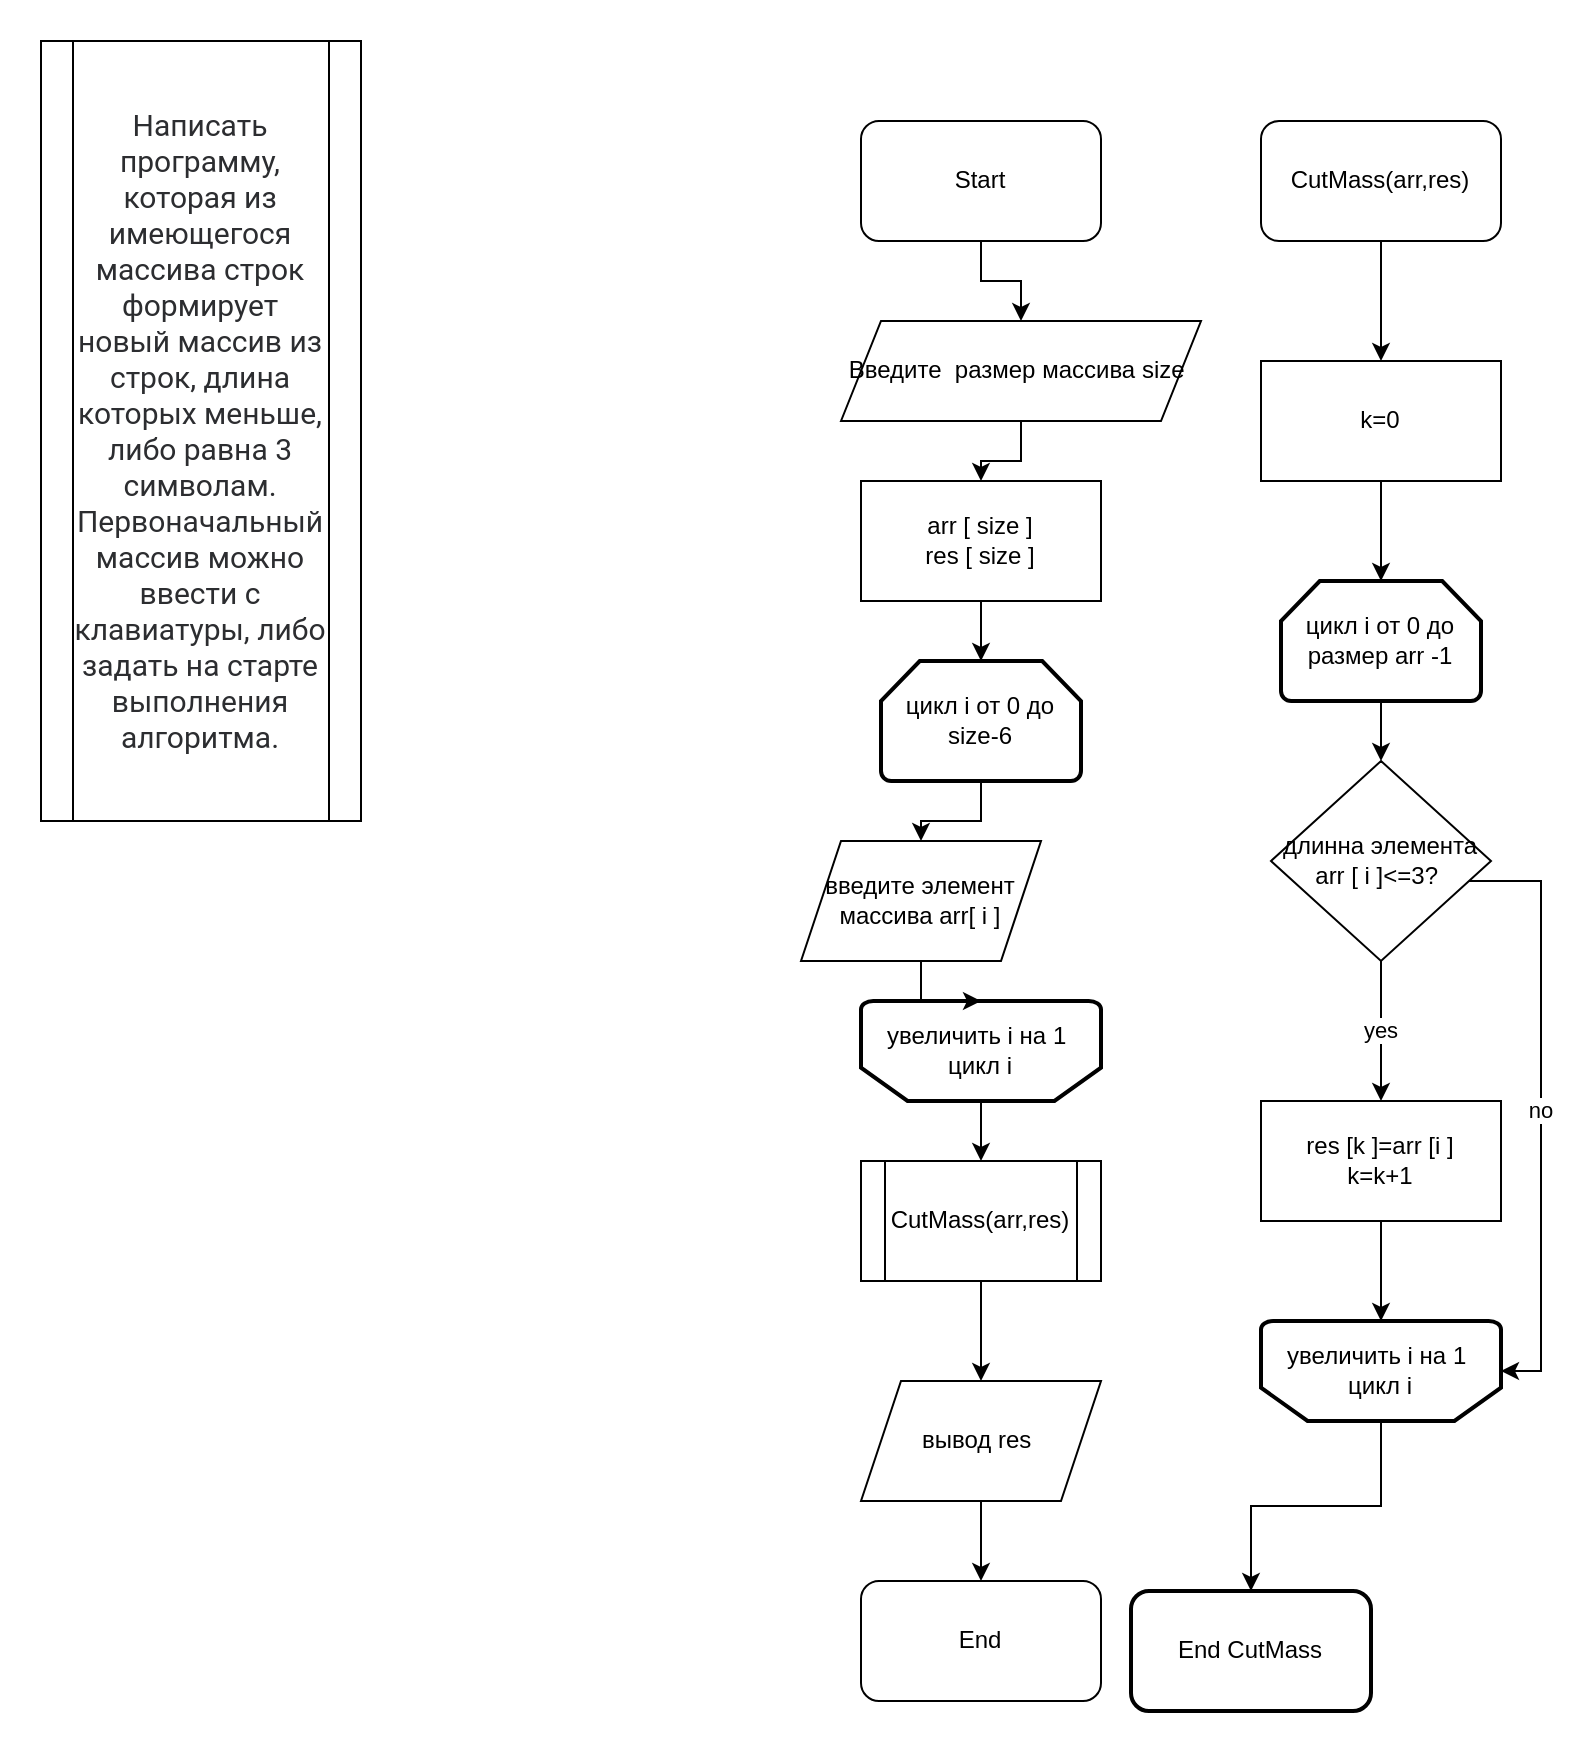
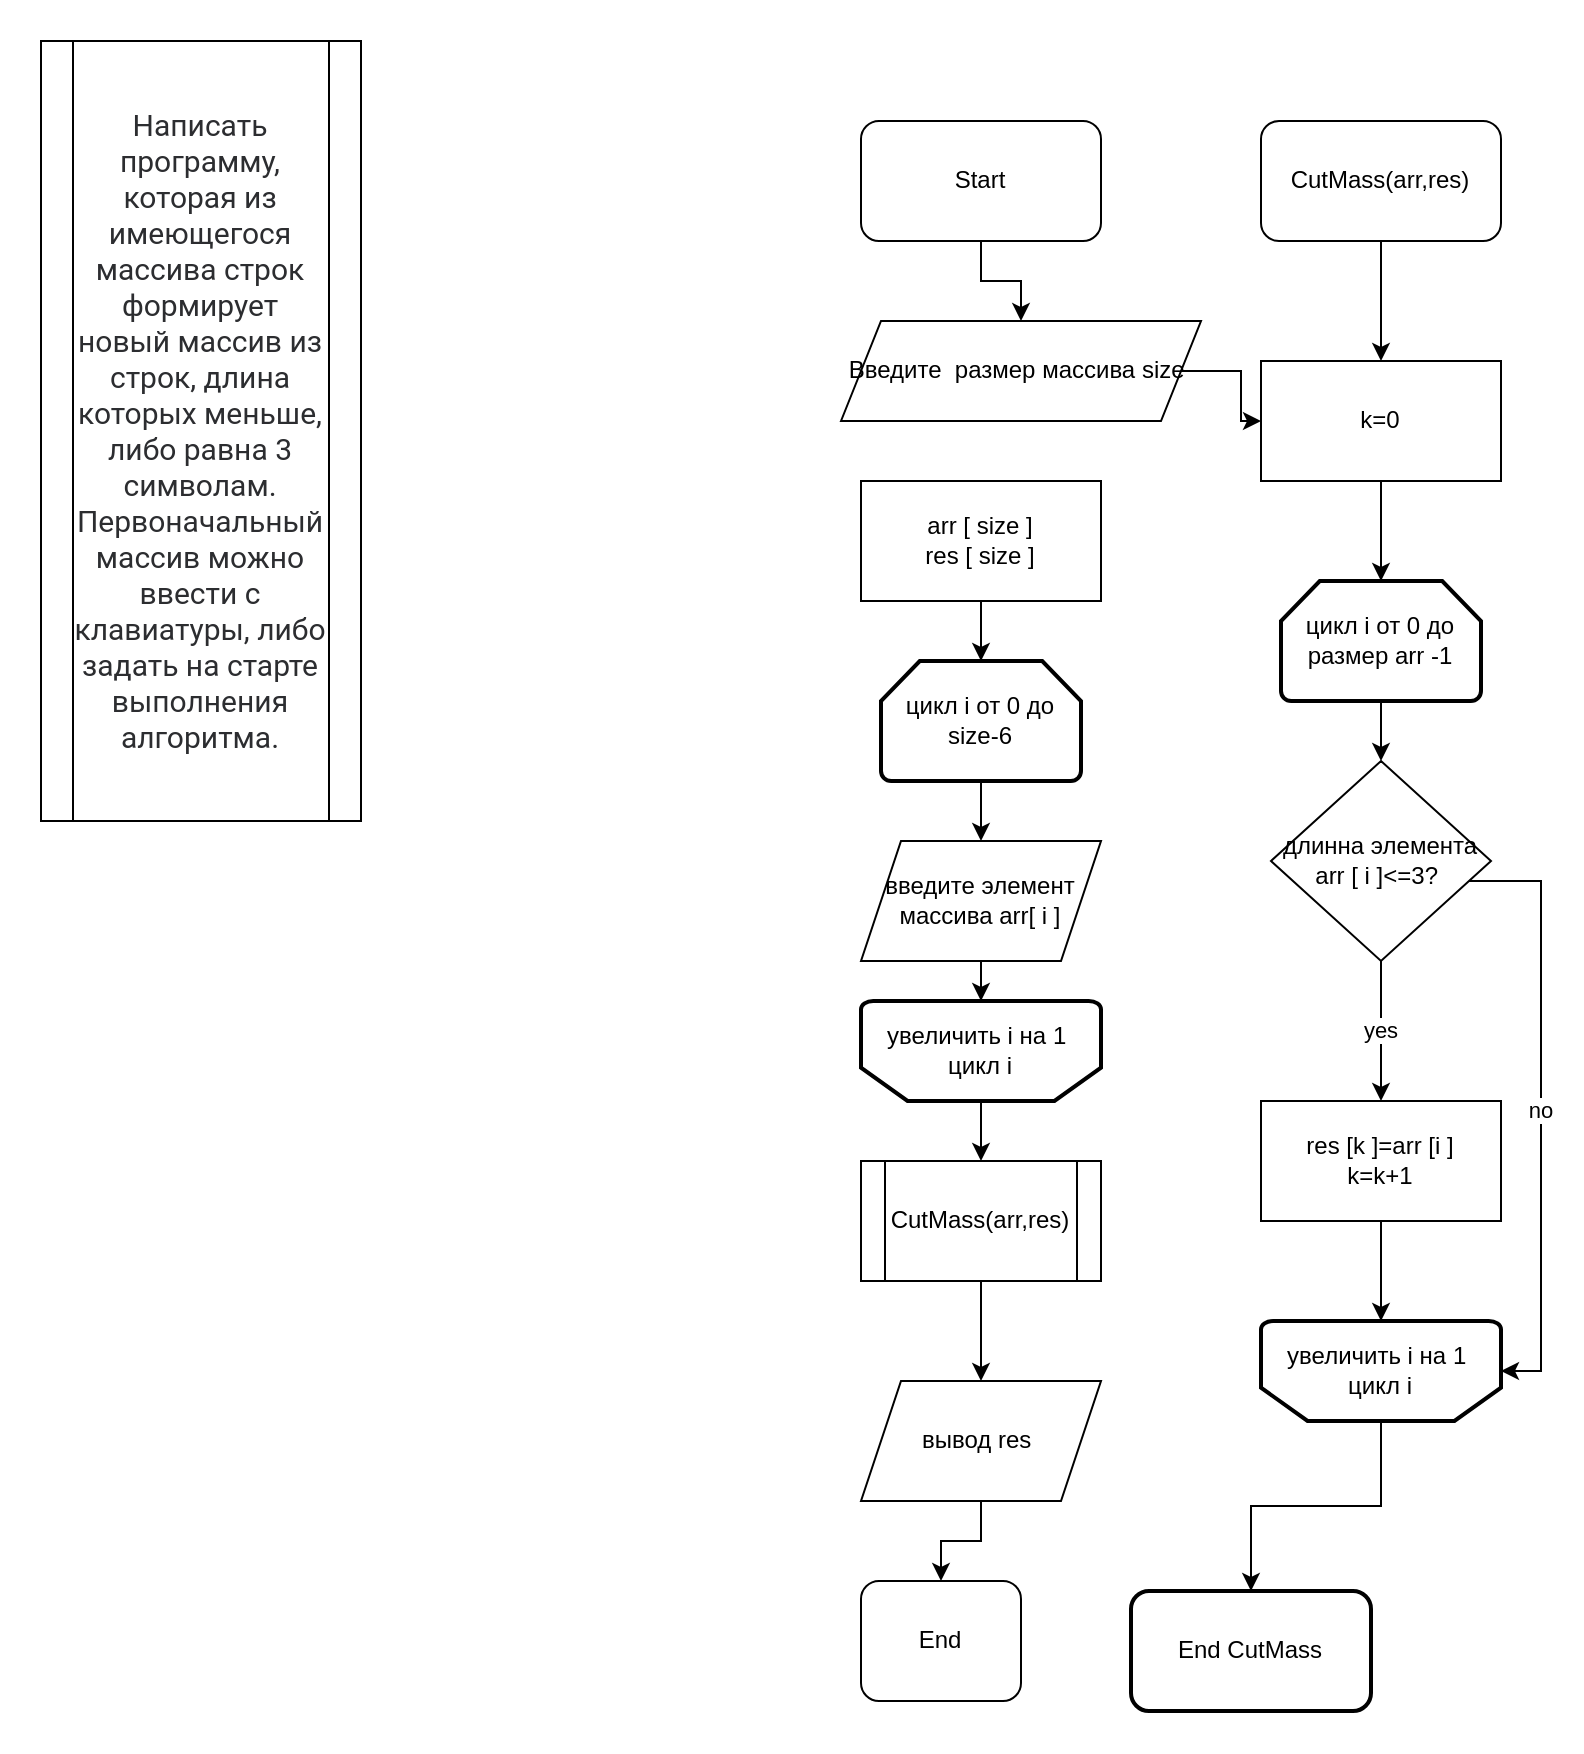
edge "Введите размер массива size" -> "arr [ size ] res [ size ]": now "Введите размер массива size" -> "k=0"
node "введите элемент массива arr[ i ]": moved (921, 901) -> (981, 901)
node "End": size 240x120 -> 160x120
